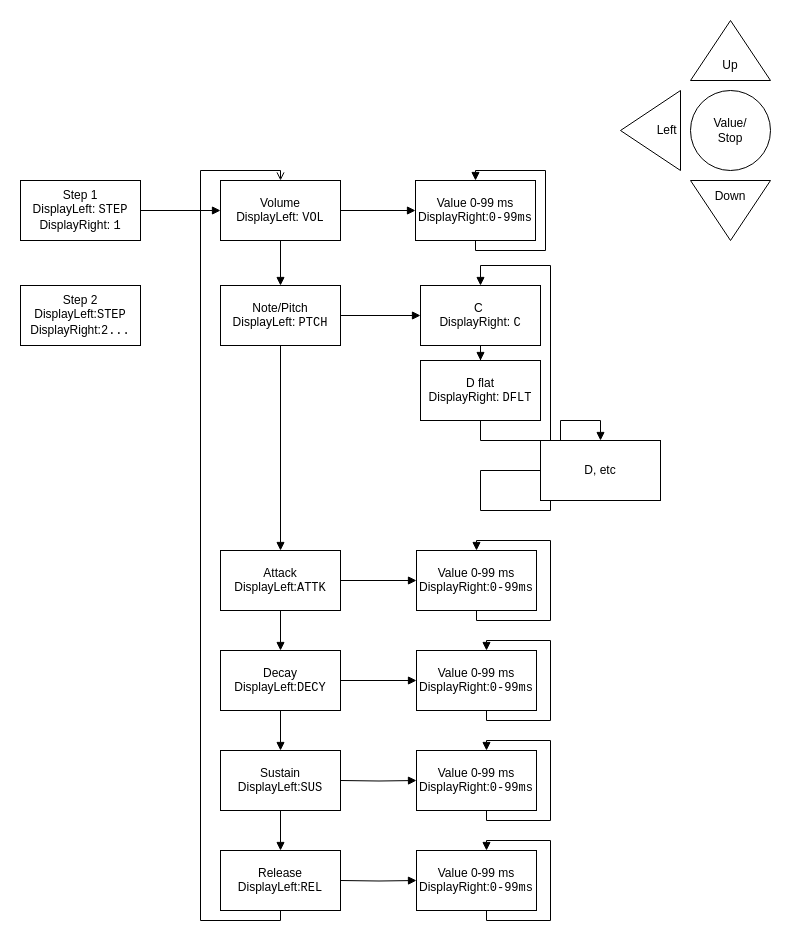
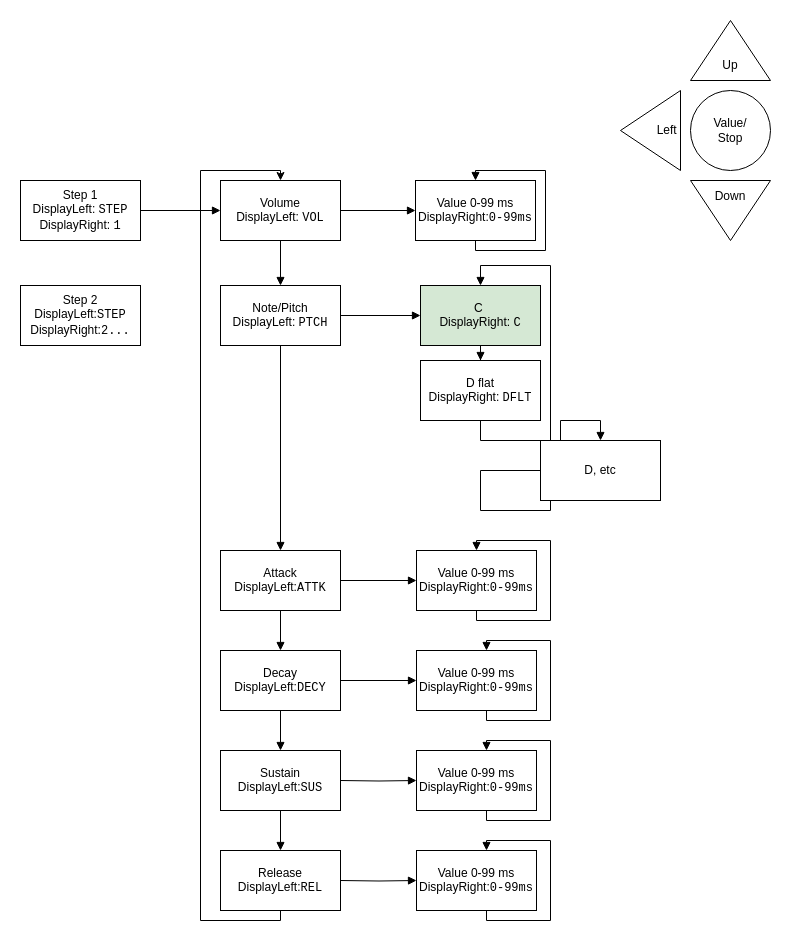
edge "Release DisplayLeft:REL" -> "Volume DisplayLeft: VOL": arrowhead open -> classic
node "C DisplayRight: C": fillcolor #ffffff -> #d5e8d4
